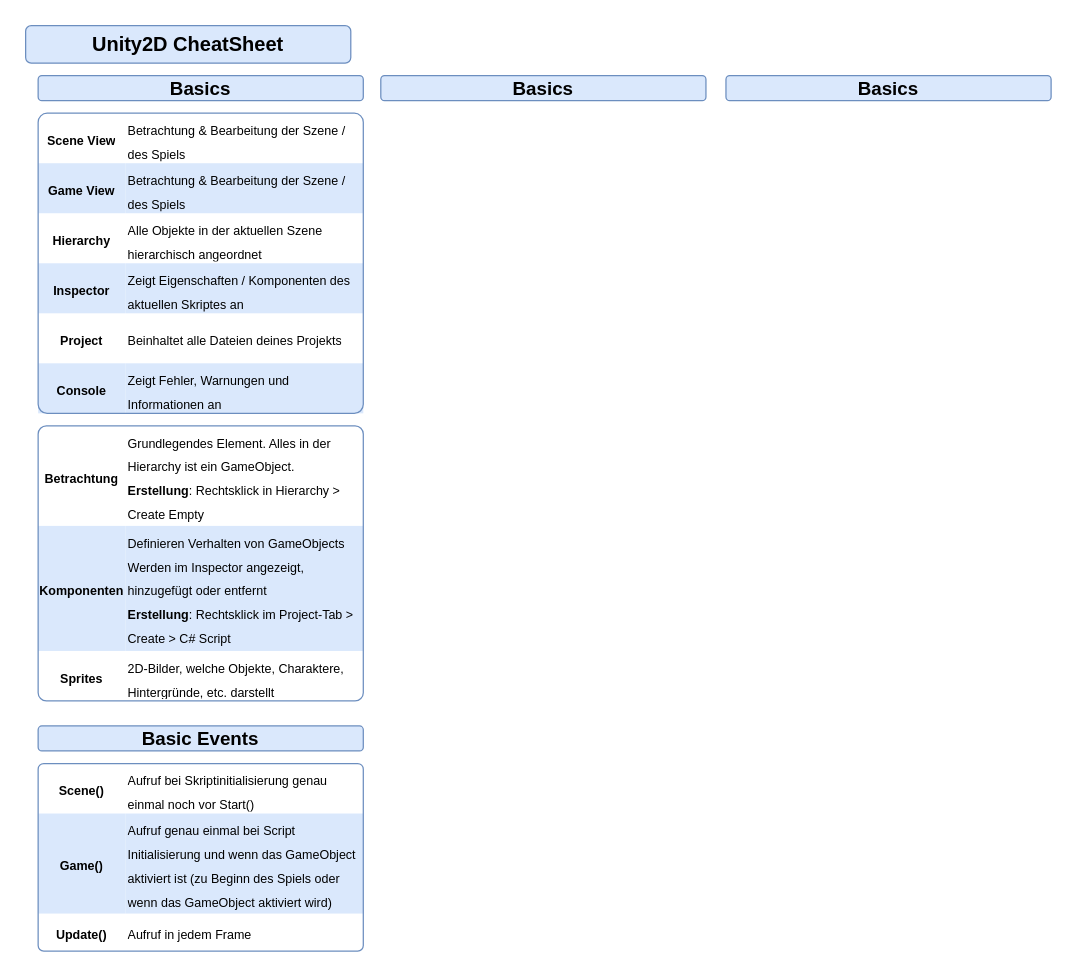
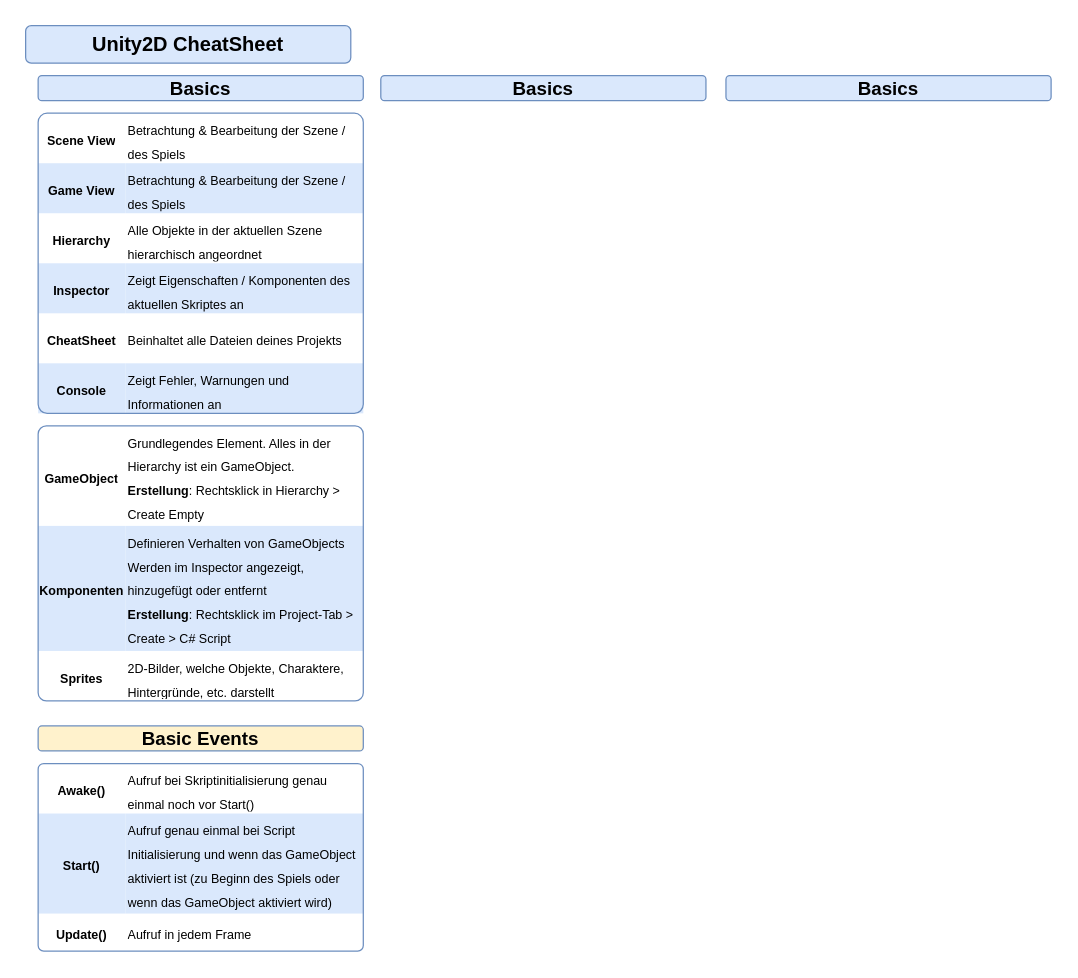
node "Project": label "Project" -> "CheatSheet"
node "Betrachtung": label "Betrachtung" -> "GameObject"
node "Basic Events": fillcolor #dae8fc -> #fff2cc
node "Scene()": label "Scene()" -> "Awake()"
node "Game()": label "Game()" -> "Start()"
